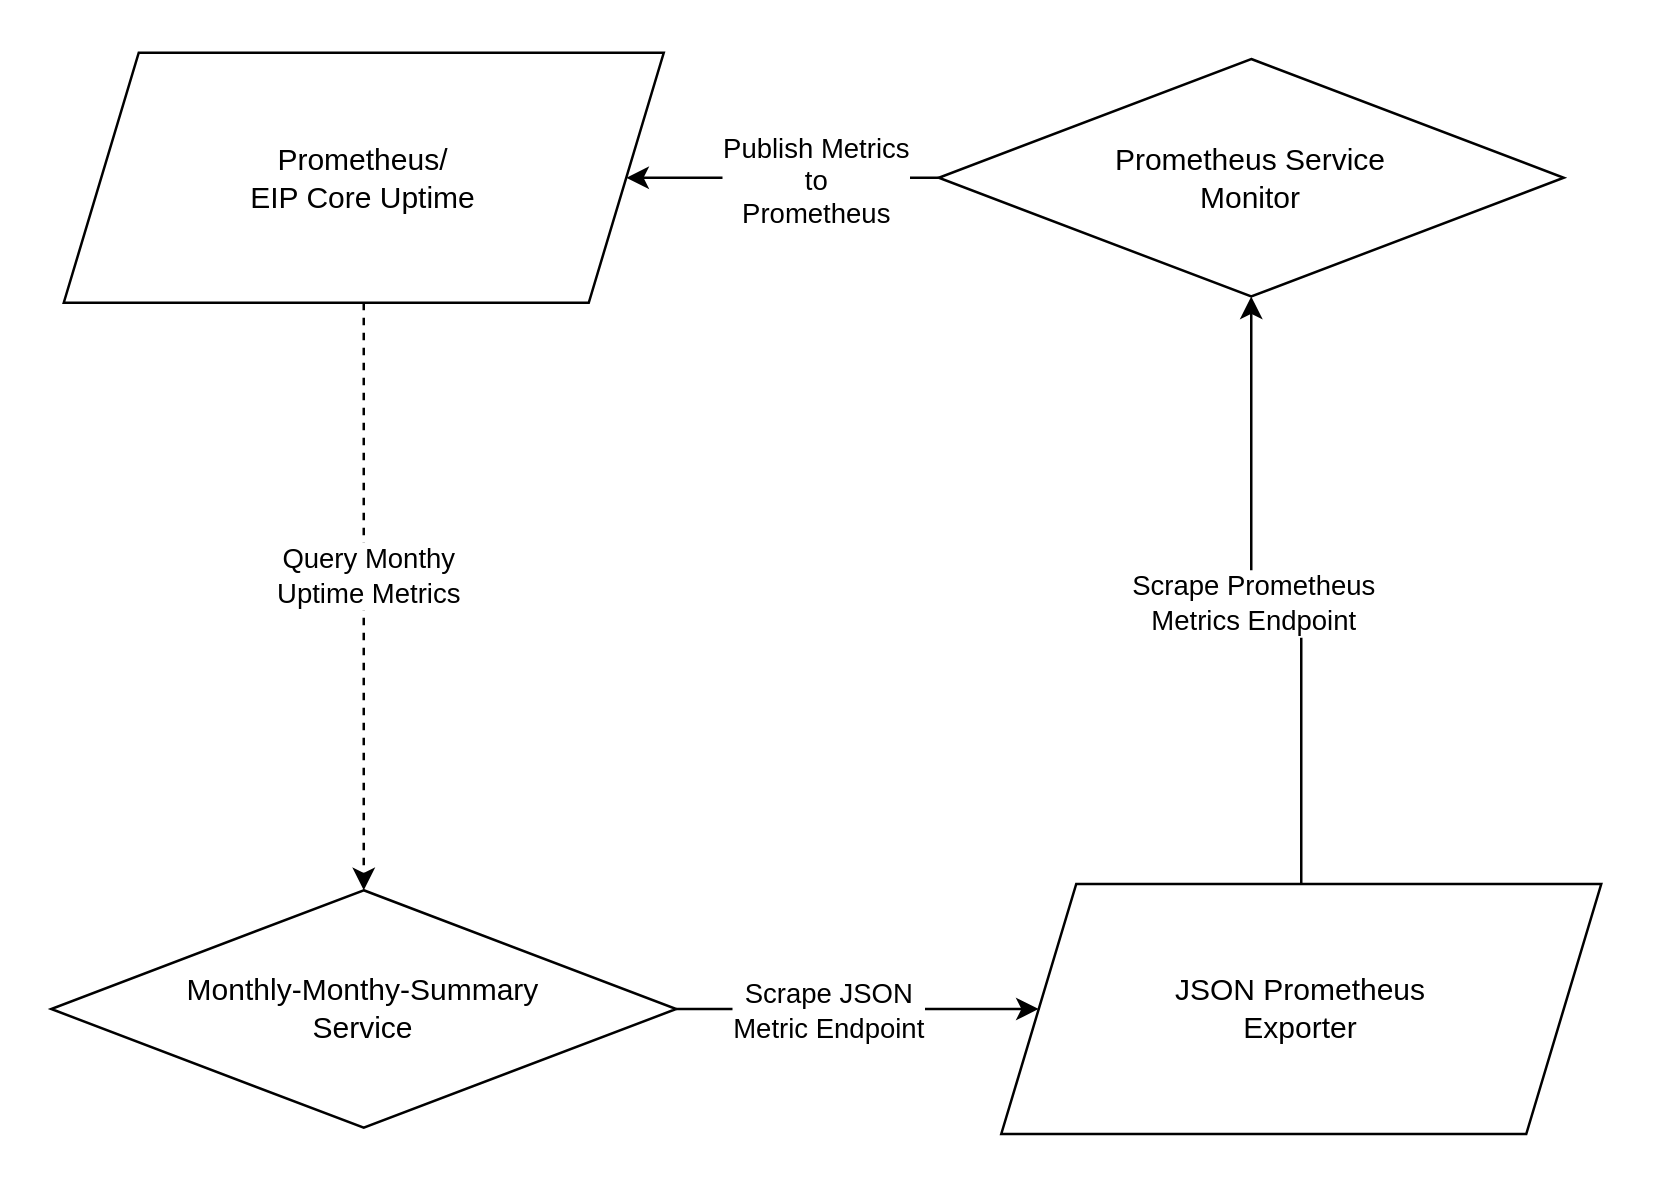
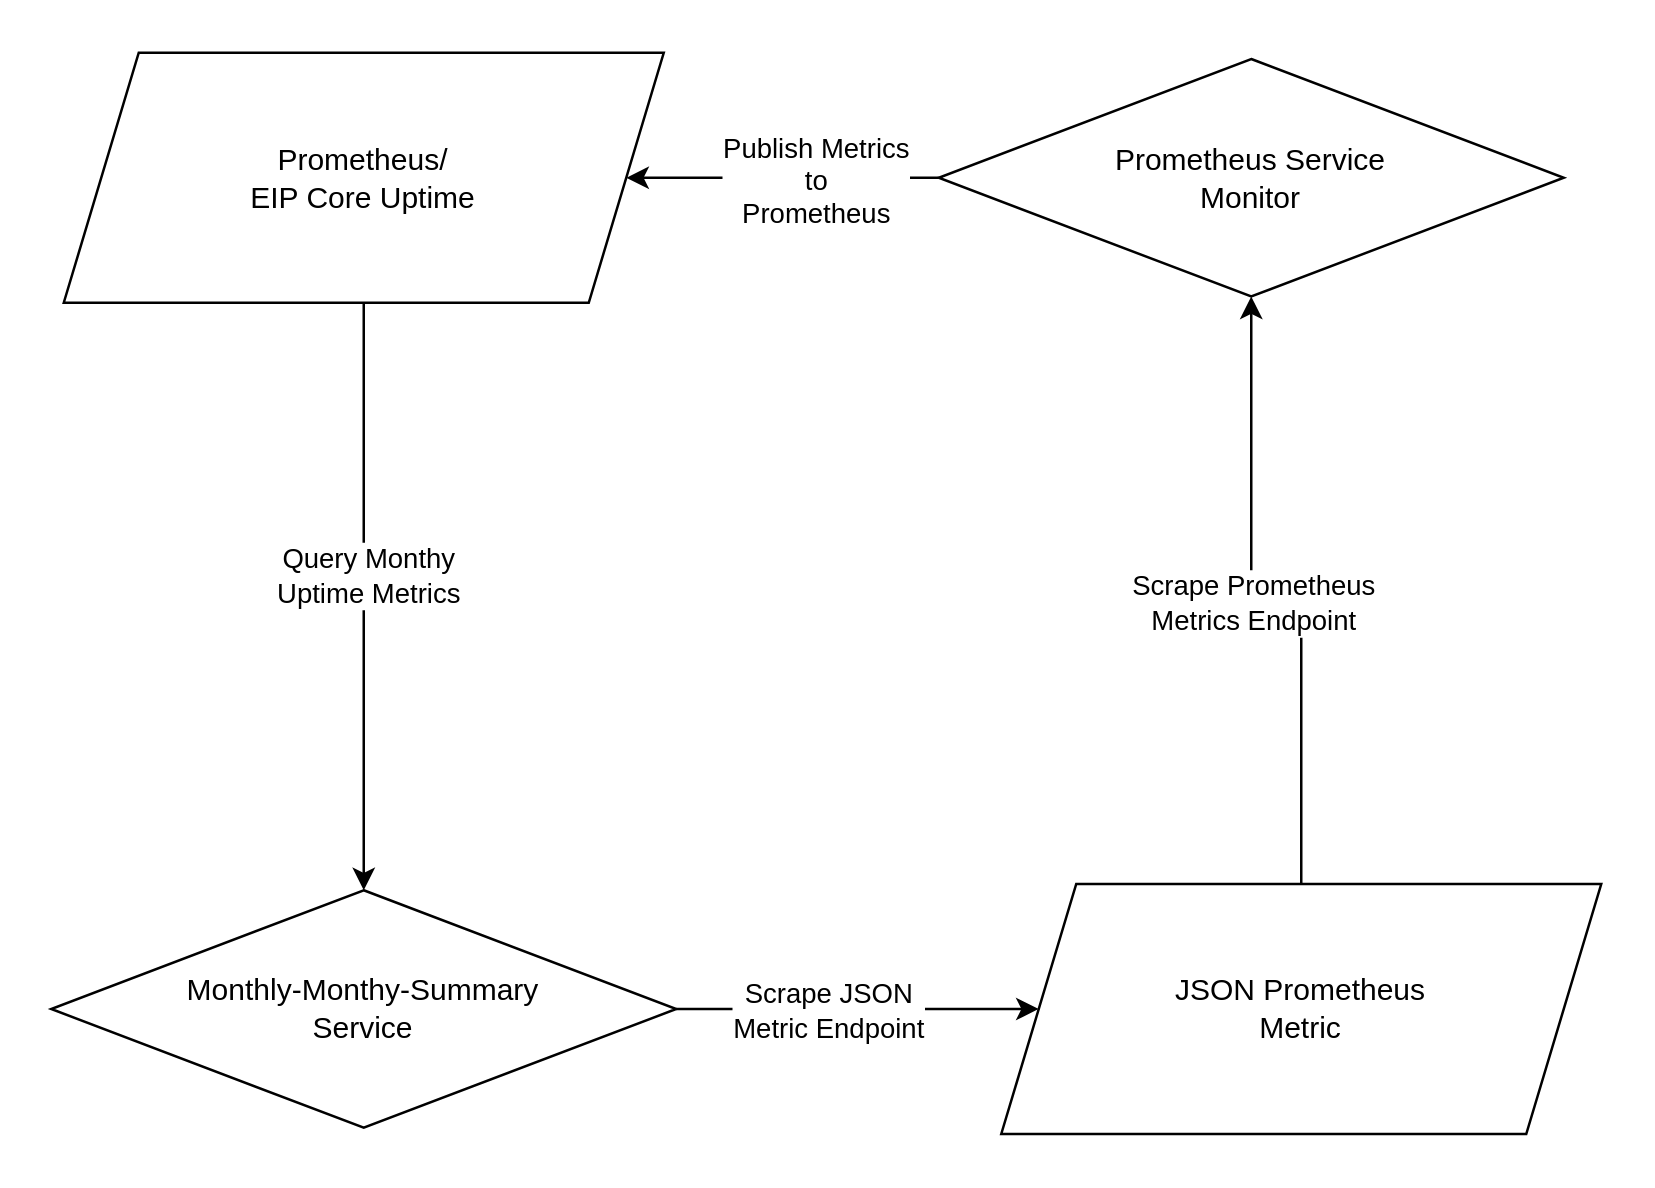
edge "Prometheus/ EIP Core Uptime" -> "Monthly-Monthy-Summary Service": style dashed -> solid
node "JSON Prometheus Exporter": label "JSON Prometheus Exporter" -> "JSON Prometheus Metric"
